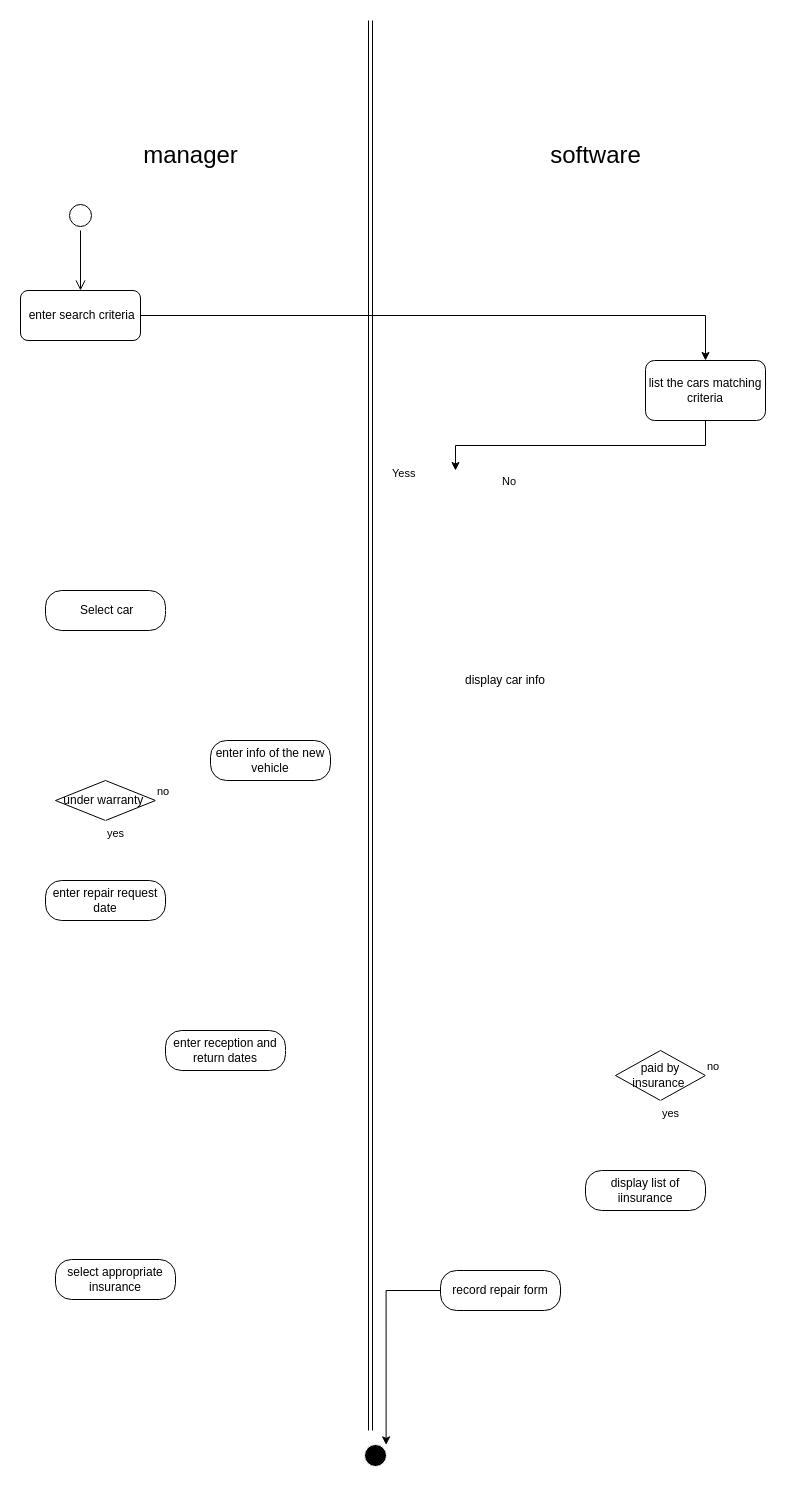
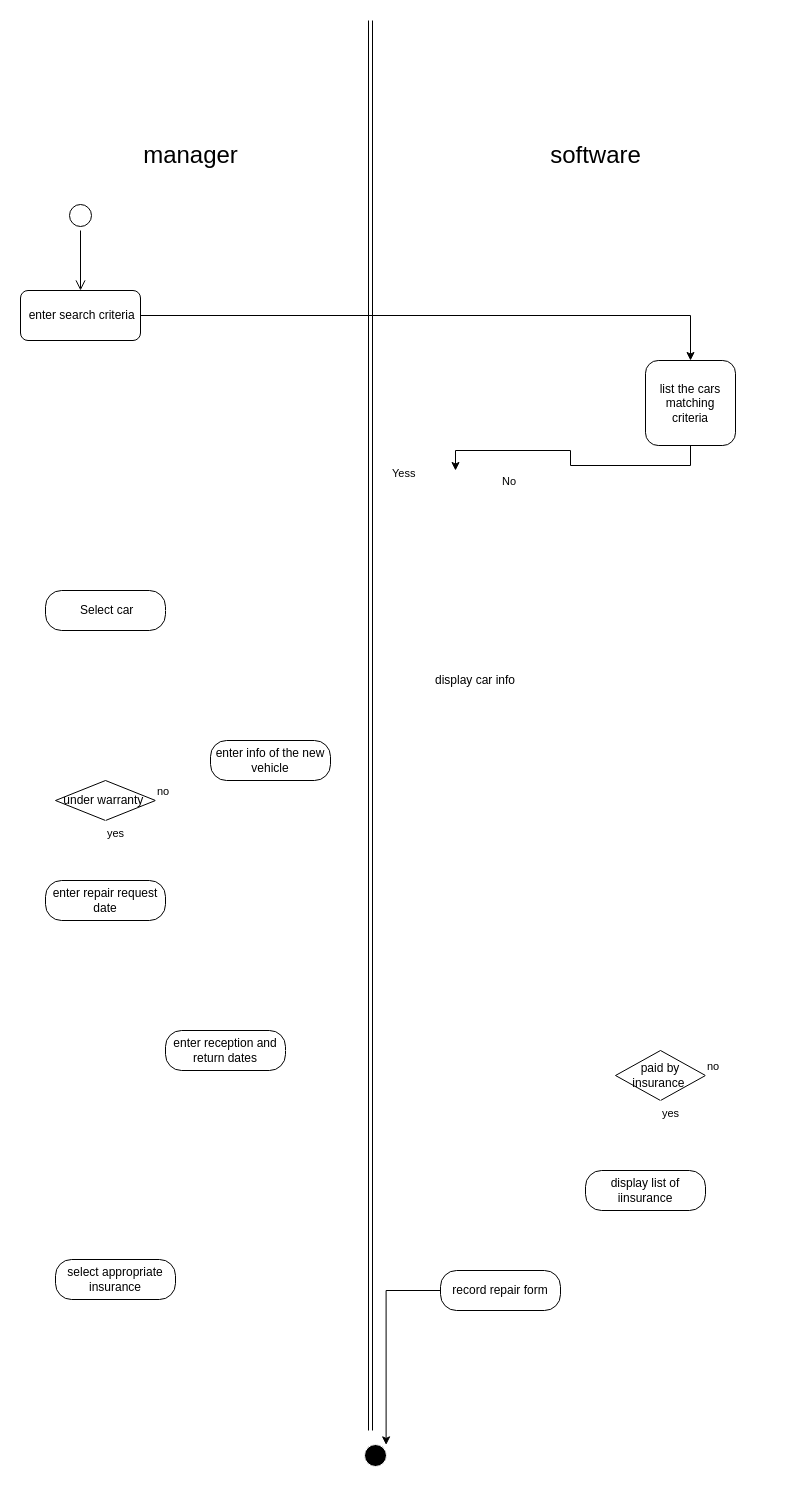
node "list the cars matching criteria": size 120x60 -> 90x85
node "display car info": moved (506, 681) -> (476, 681)
